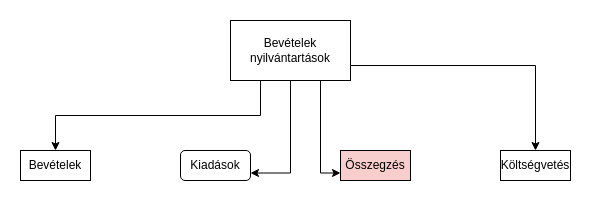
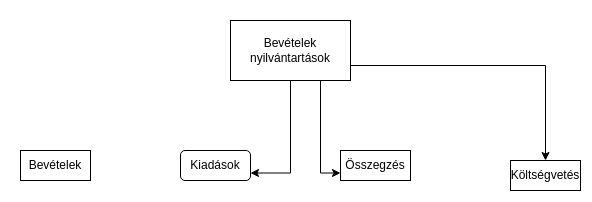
edge "Bevételek nyilvántartások" -> "Bevételek": removed
node "Összegzés": fillcolor #f8cecc -> #ffffff
node "Költségvetés": moved (536, 166) -> (546, 176)
